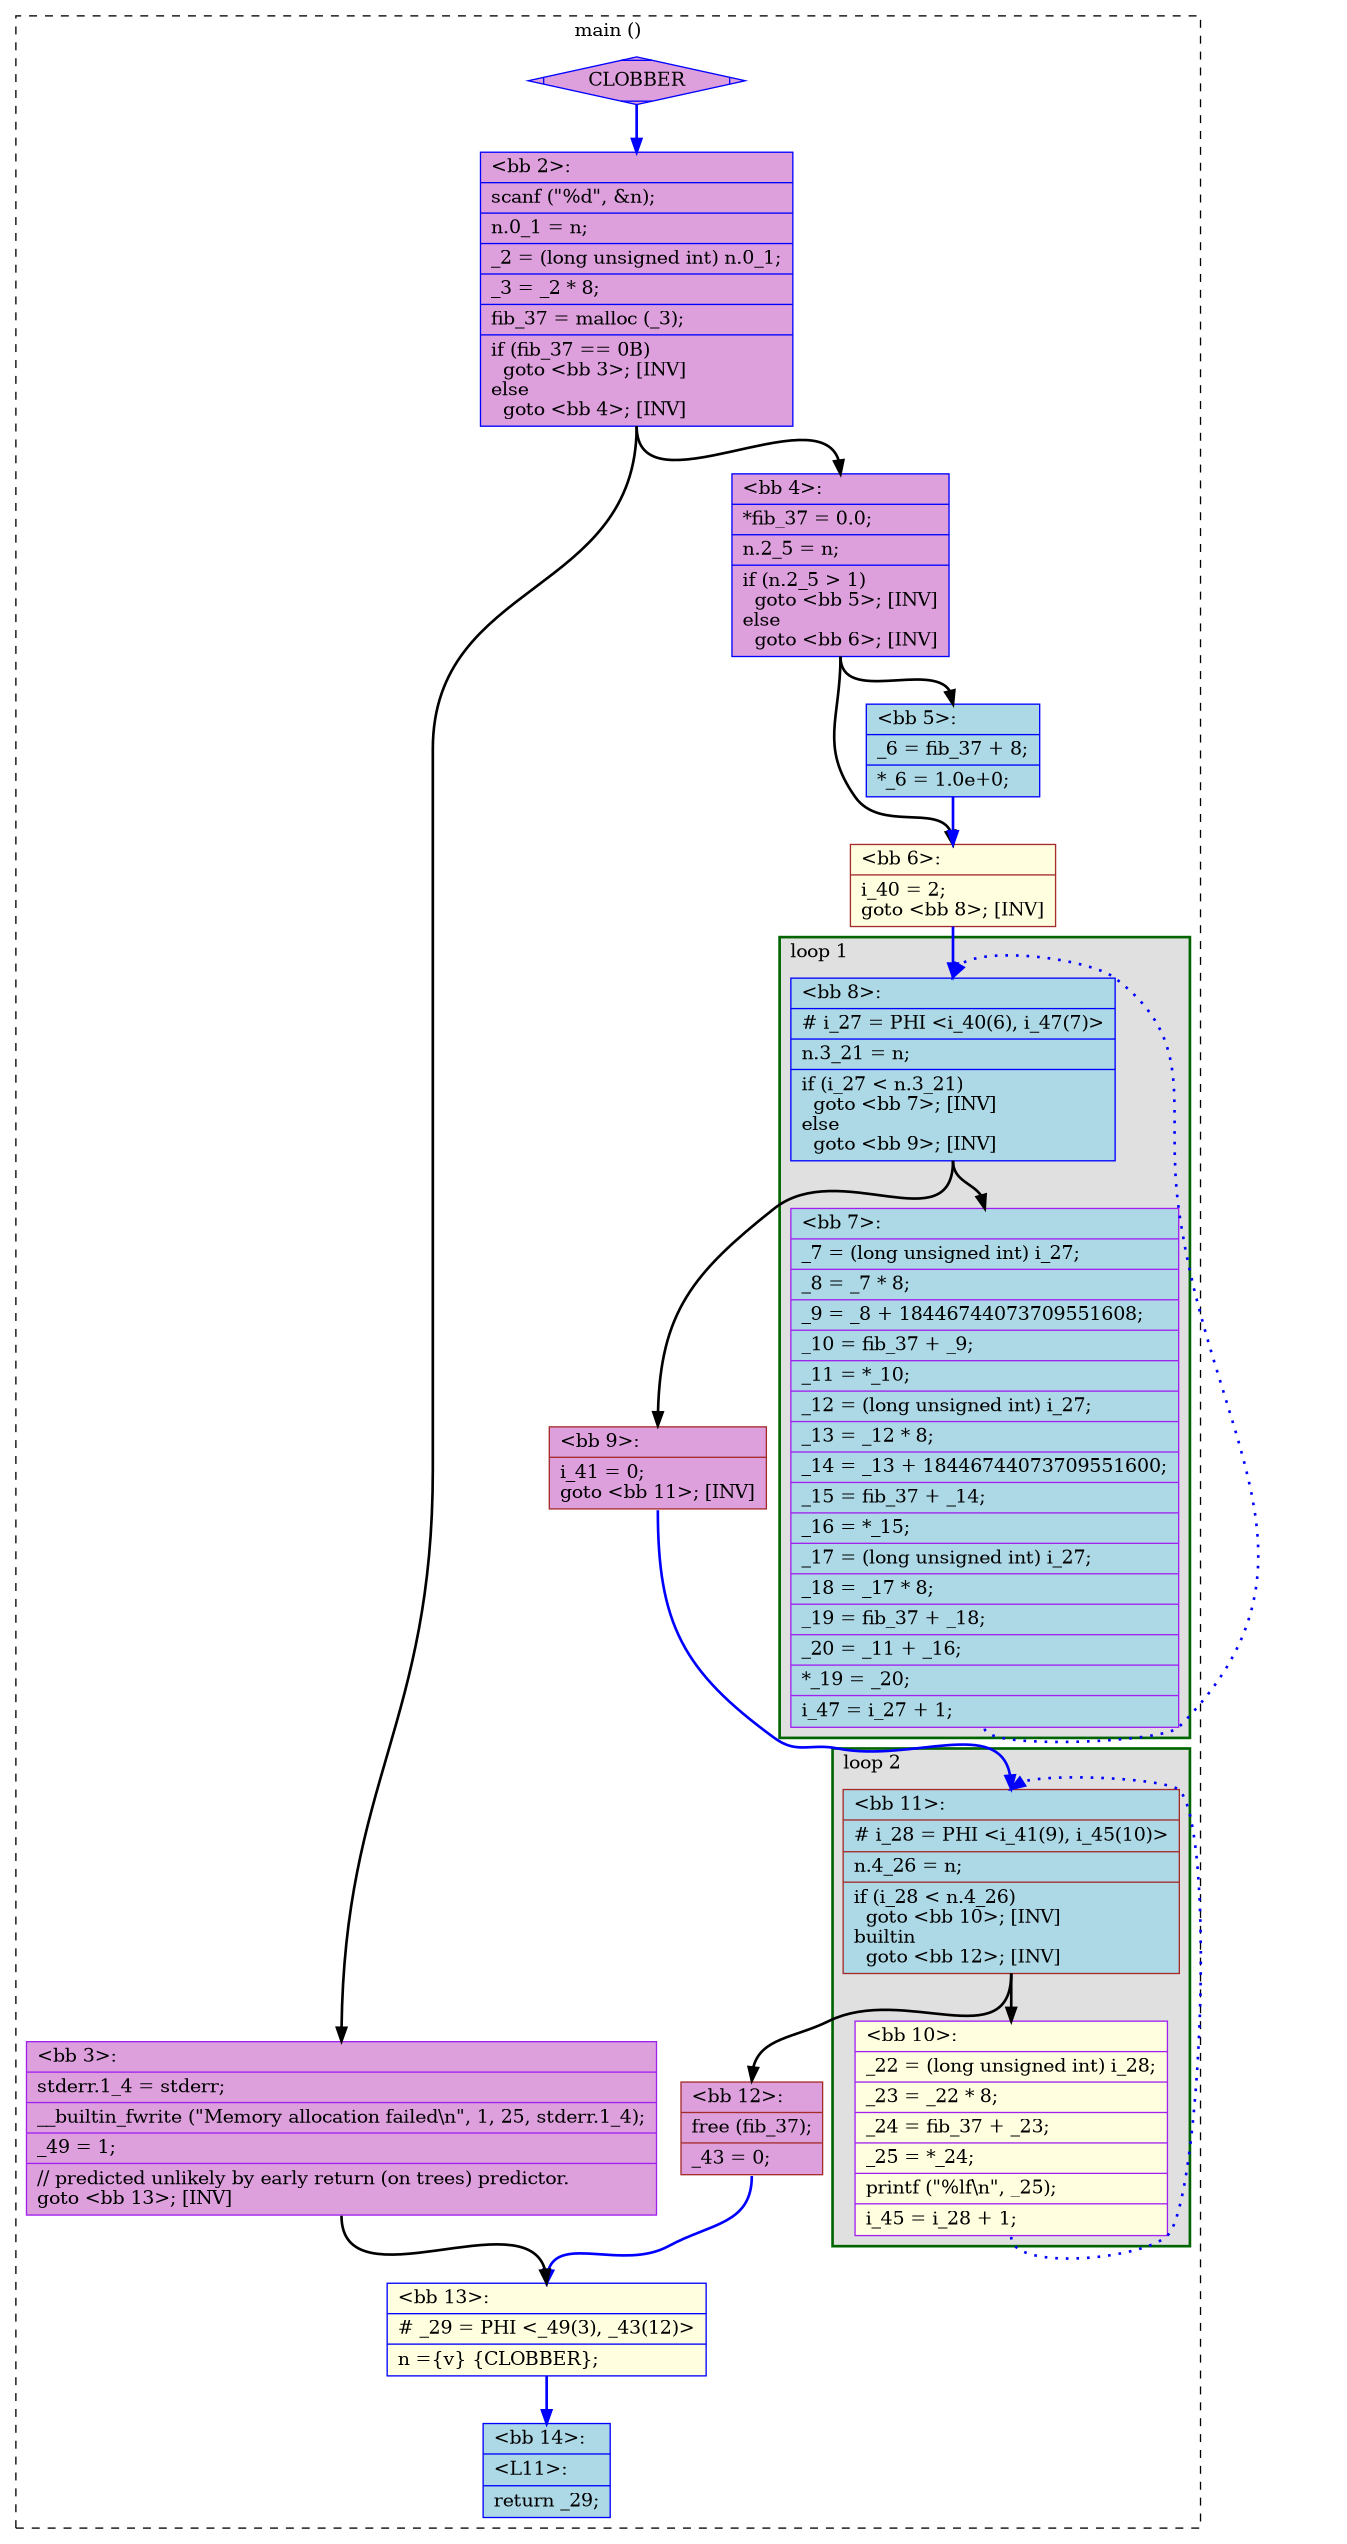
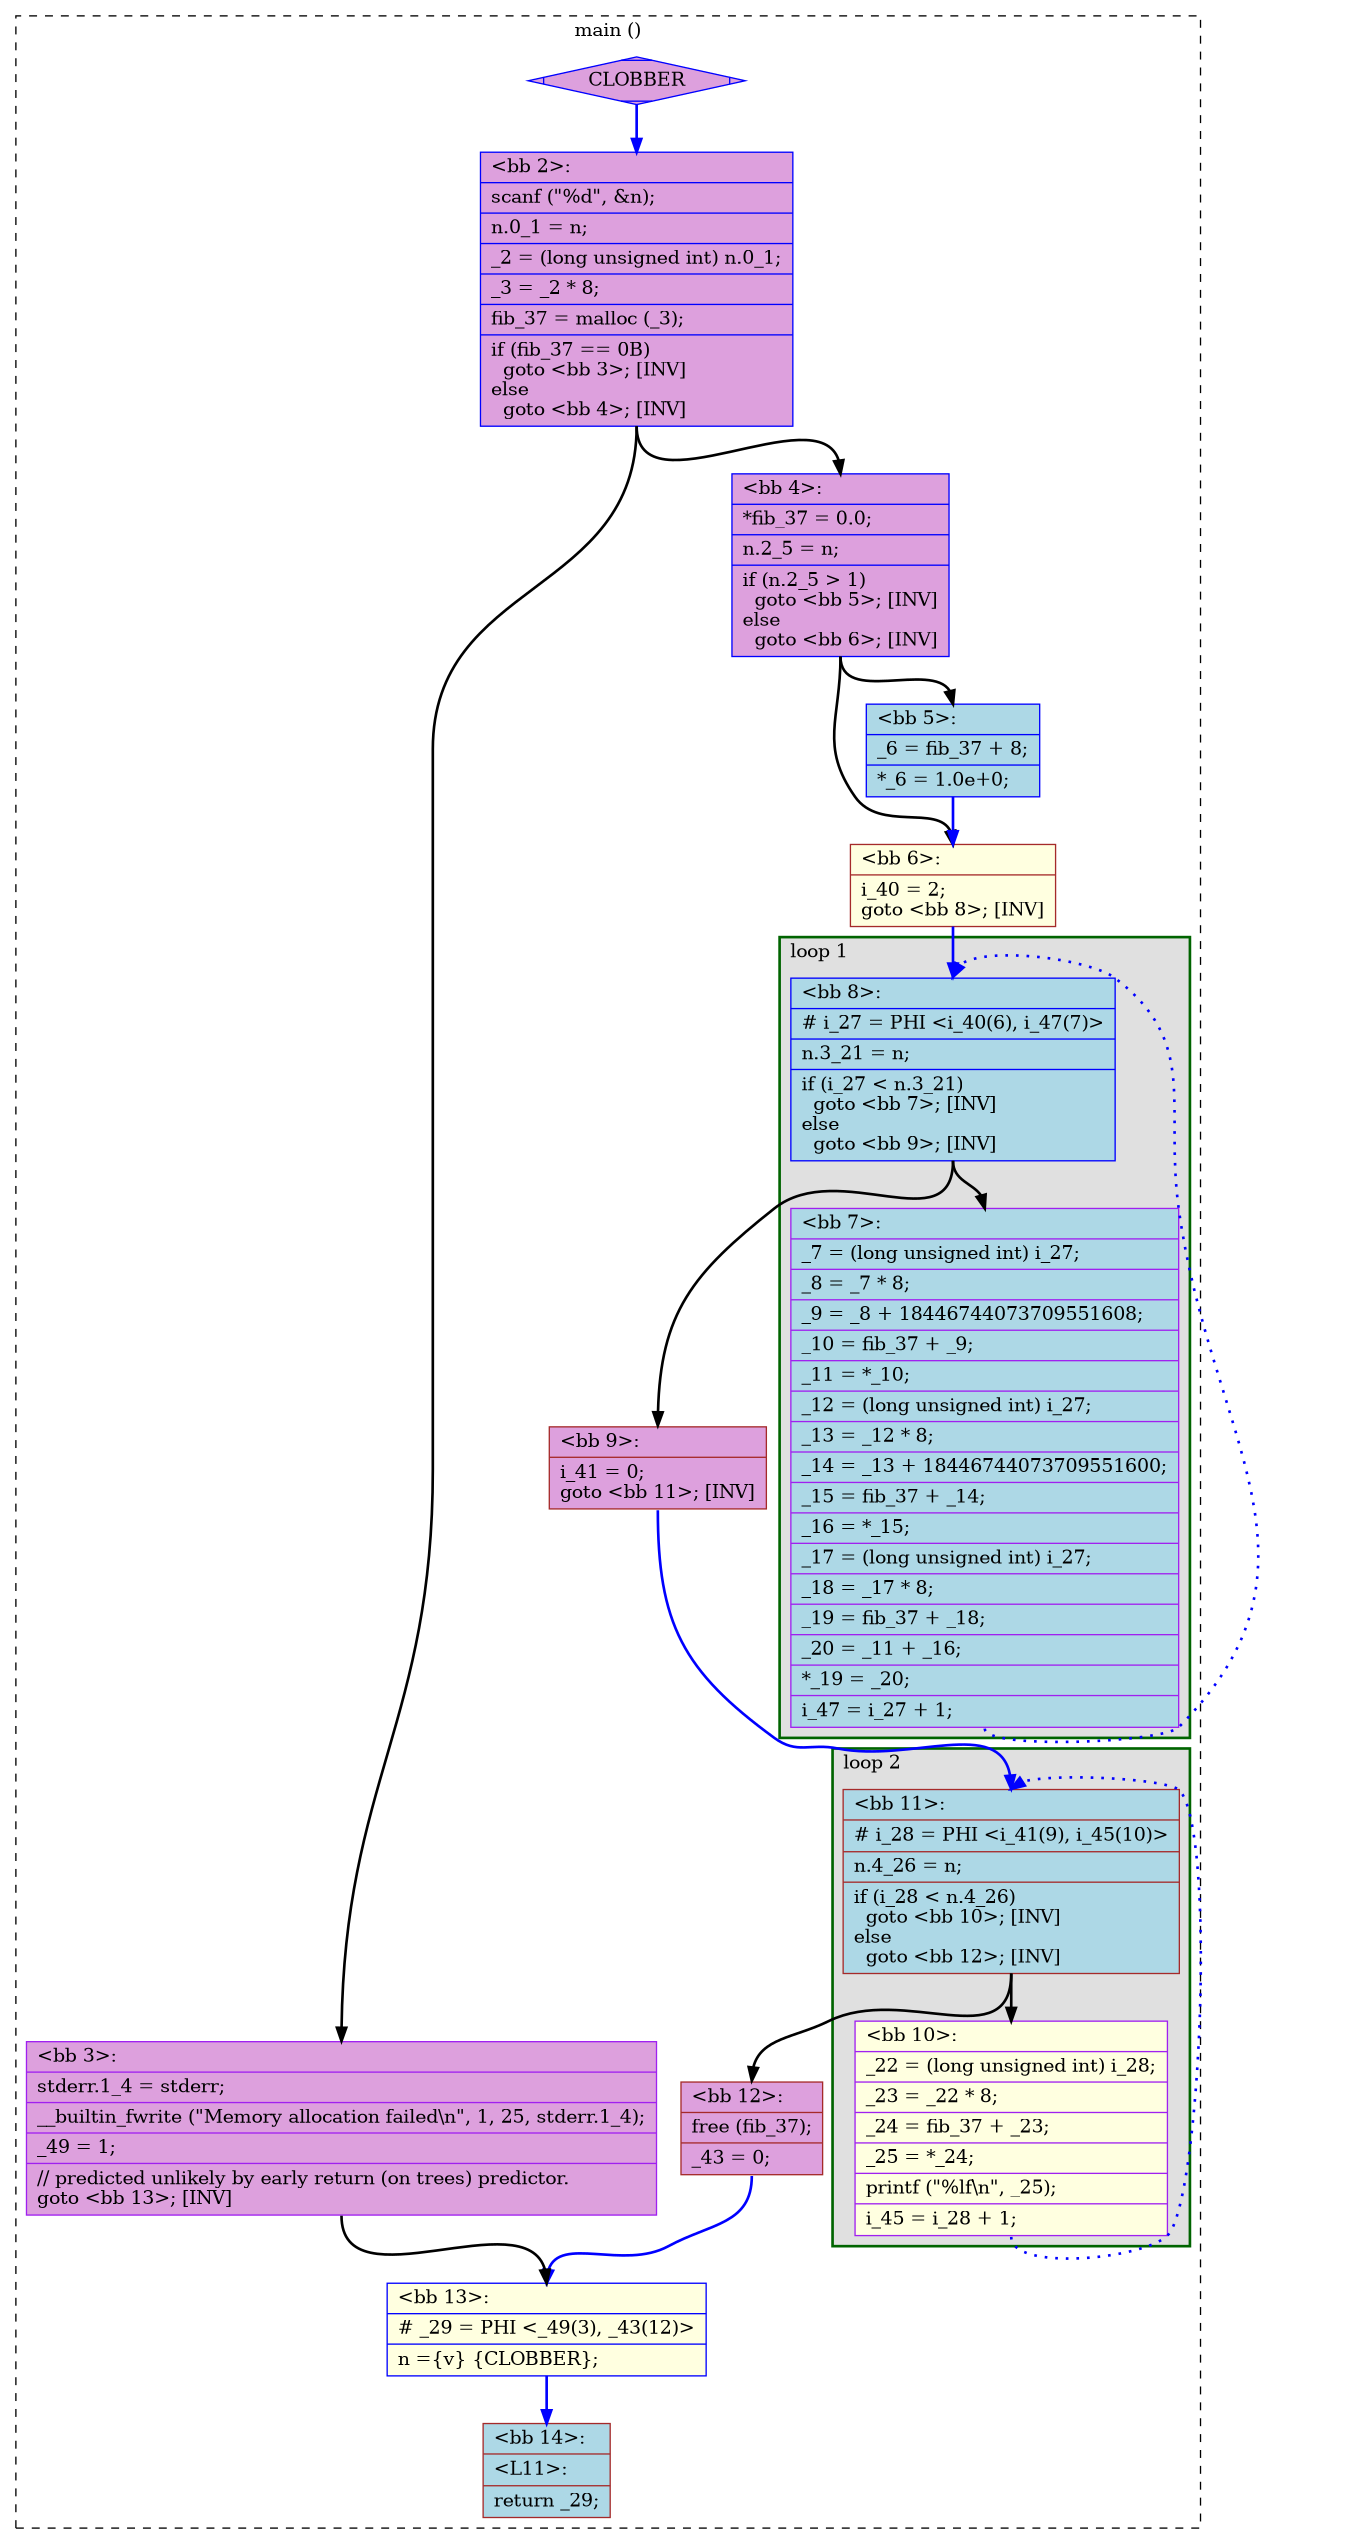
node "<bb 11>:": text "builtin" -> "else"
node "<bb 14>:": color blue -> brown
